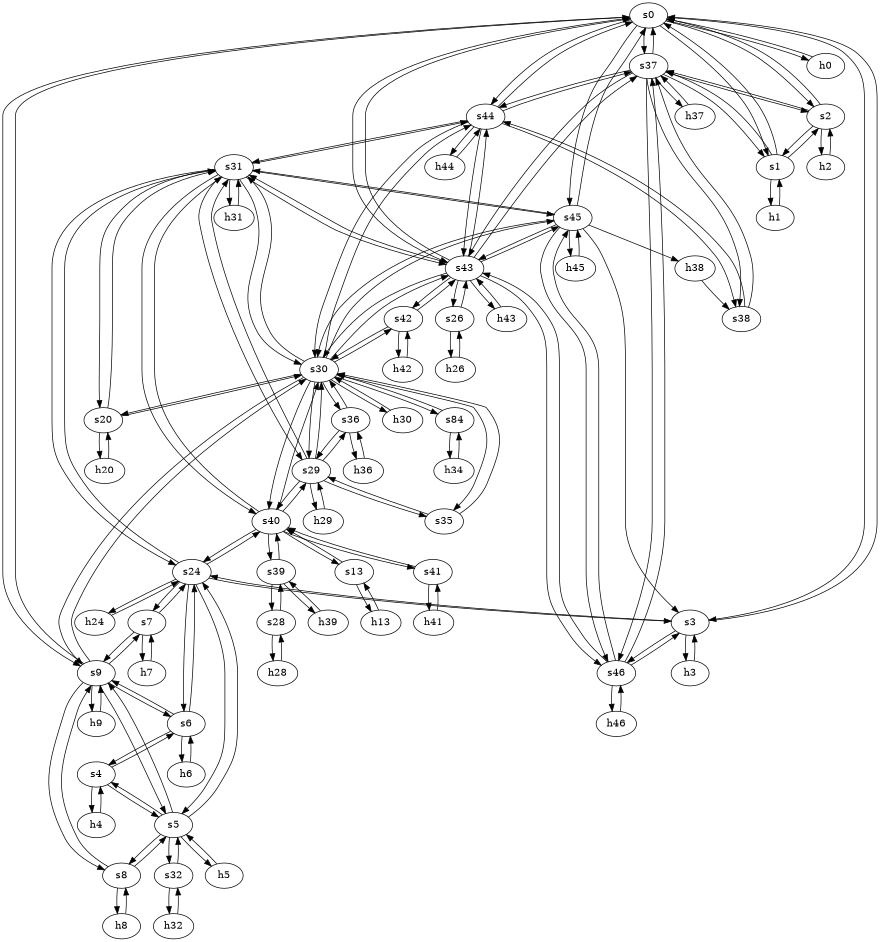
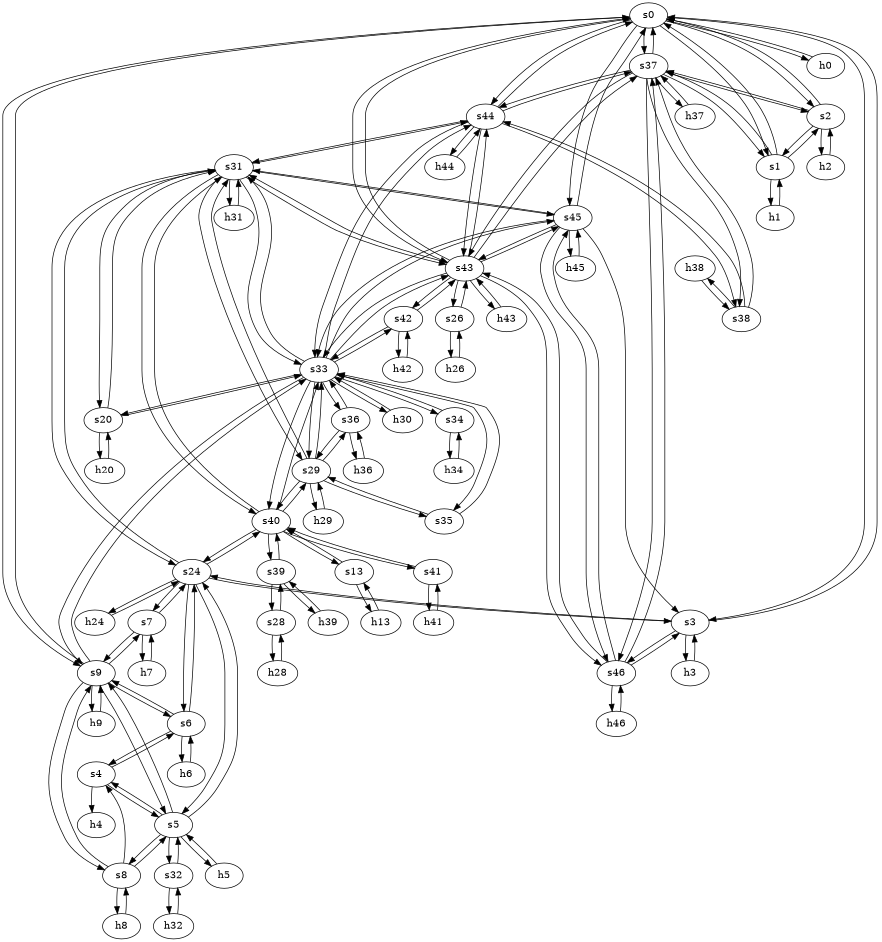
edge "s45" -> "h38": now "s38" -> "h38"
node "s30": label "s30" -> "s33"
node "s84": label "s84" -> "s34"
edge "h4" -> "s4": now "s8" -> "s4"
